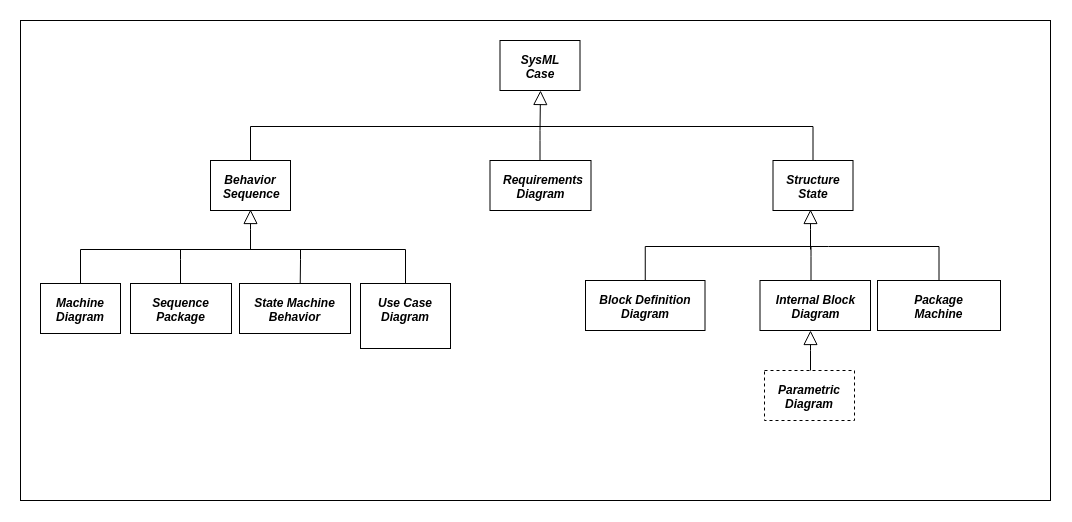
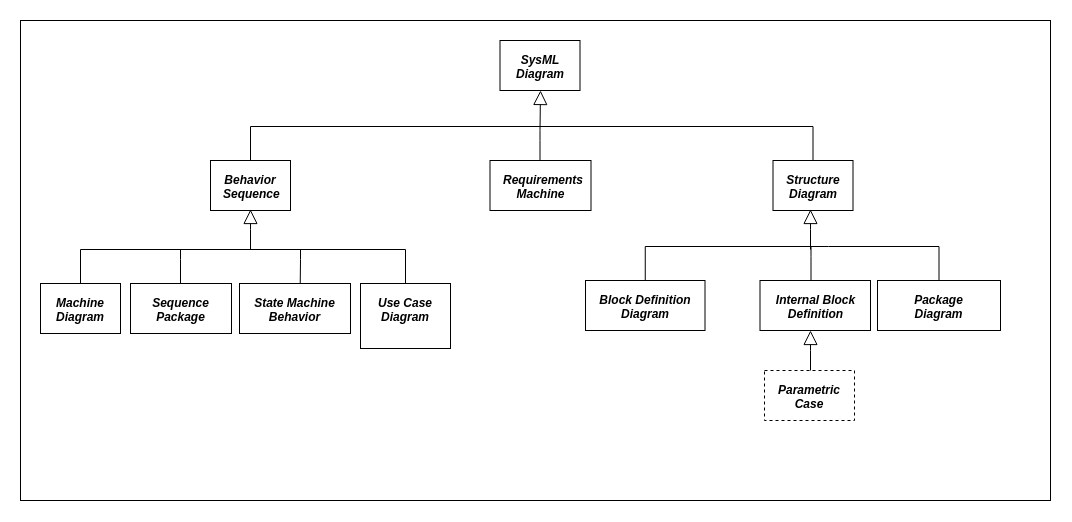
node "SysML Case": label "SysML Case" -> "SysML Diagram"
node "Requirements Diagram": label "Requirements Diagram" -> "Requirements Machine"
node "Structure State": label "Structure State" -> "Structure Diagram"
node "Internal Block Diagram": label "Internal Block Diagram" -> "Internal Block Definition"
node "Package Machine": label "Package Machine" -> "Package Diagram"
node "Parametric Diagram": label "Parametric Diagram" -> "Parametric Case"
